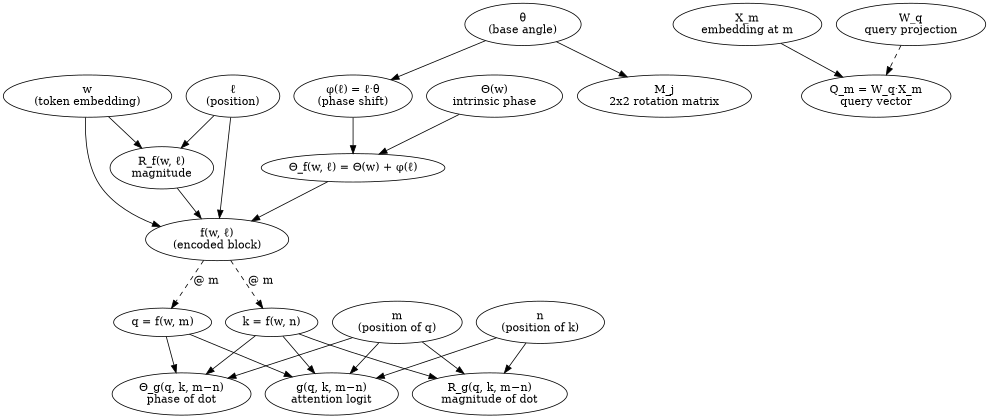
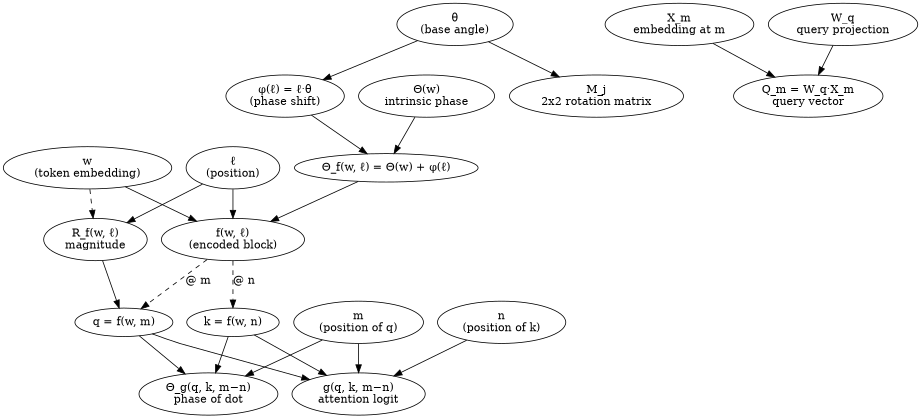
edge "W_q query projection" -> "Q_m = W_q·X_m query vector": style dashed -> solid
edge "w (token embedding)" -> "R_f(w, ℓ) magnitude": style solid -> dashed
edge "R_f(w, ℓ) magnitude" -> "f(w, ℓ) (encoded block)": now "R_f(w, ℓ) magnitude" -> "q = f(w, m)"
edge "f(w, ℓ) (encoded block)" -> "k = f(w, n)": label "@ m" -> "@ n"
node "R_g(q, k, m−n) magnitude of dot": removed
